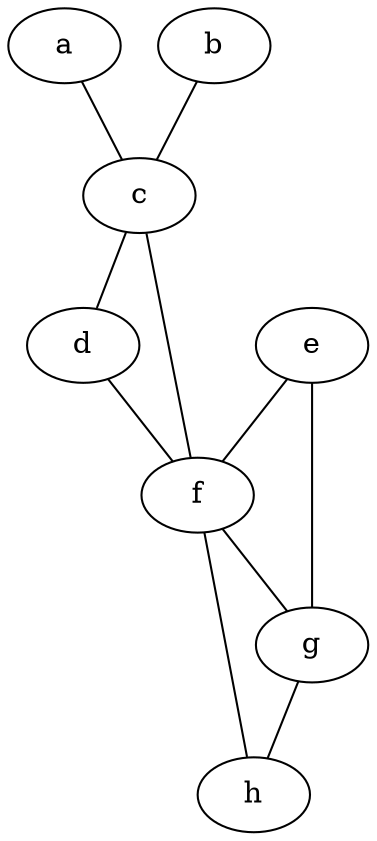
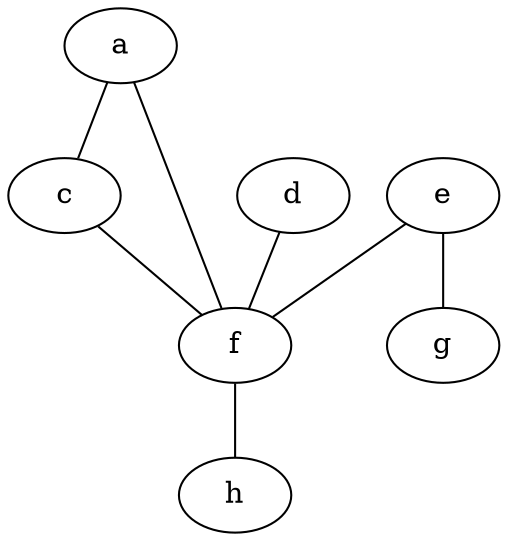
node "b": removed
edge "c" -- "d": removed
edge "f" -- "g": now "f" -- "a"
edge "g" -- "h": removed
